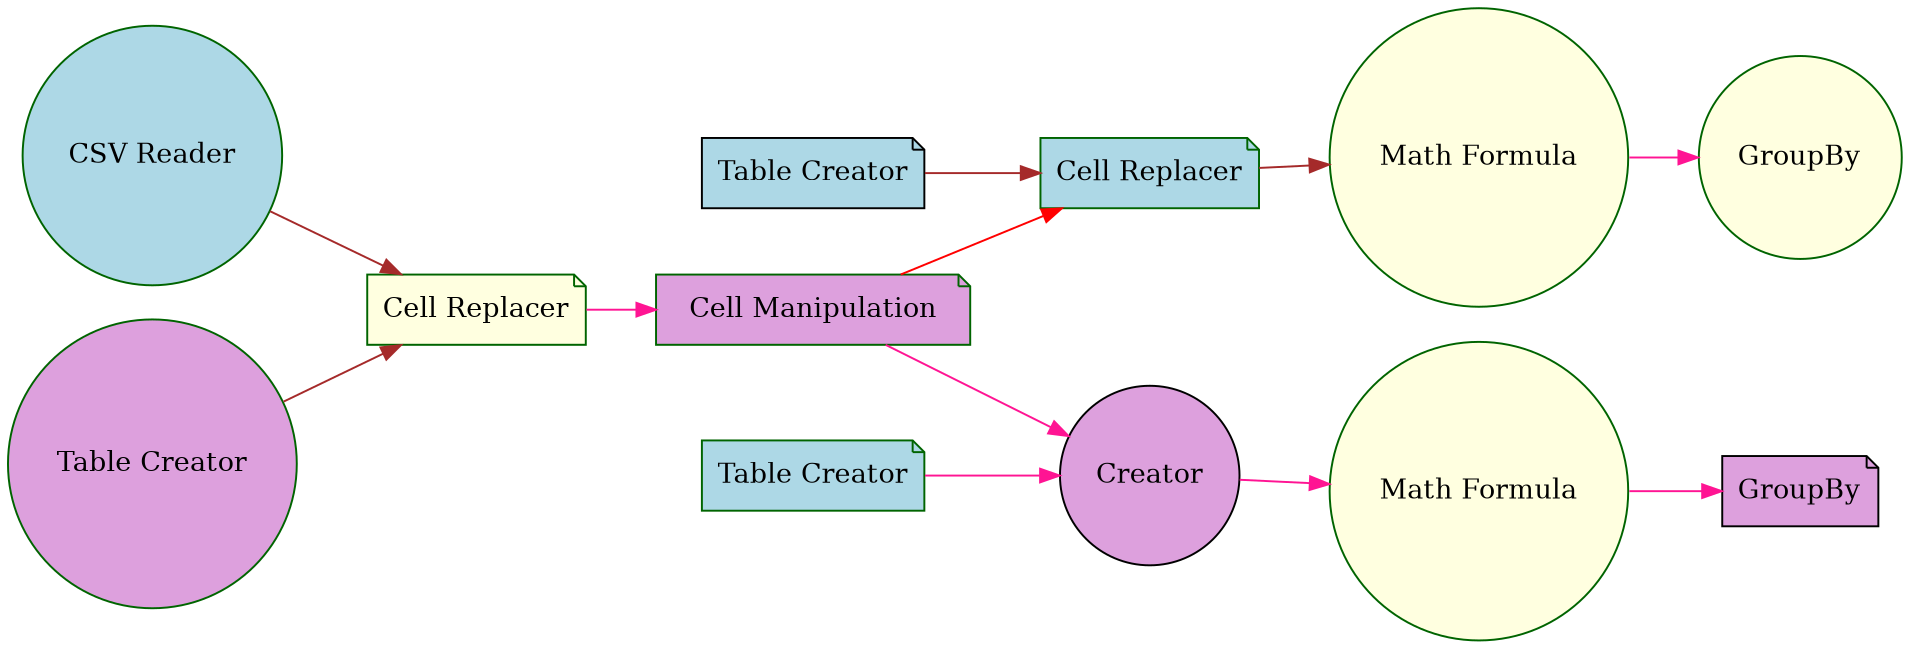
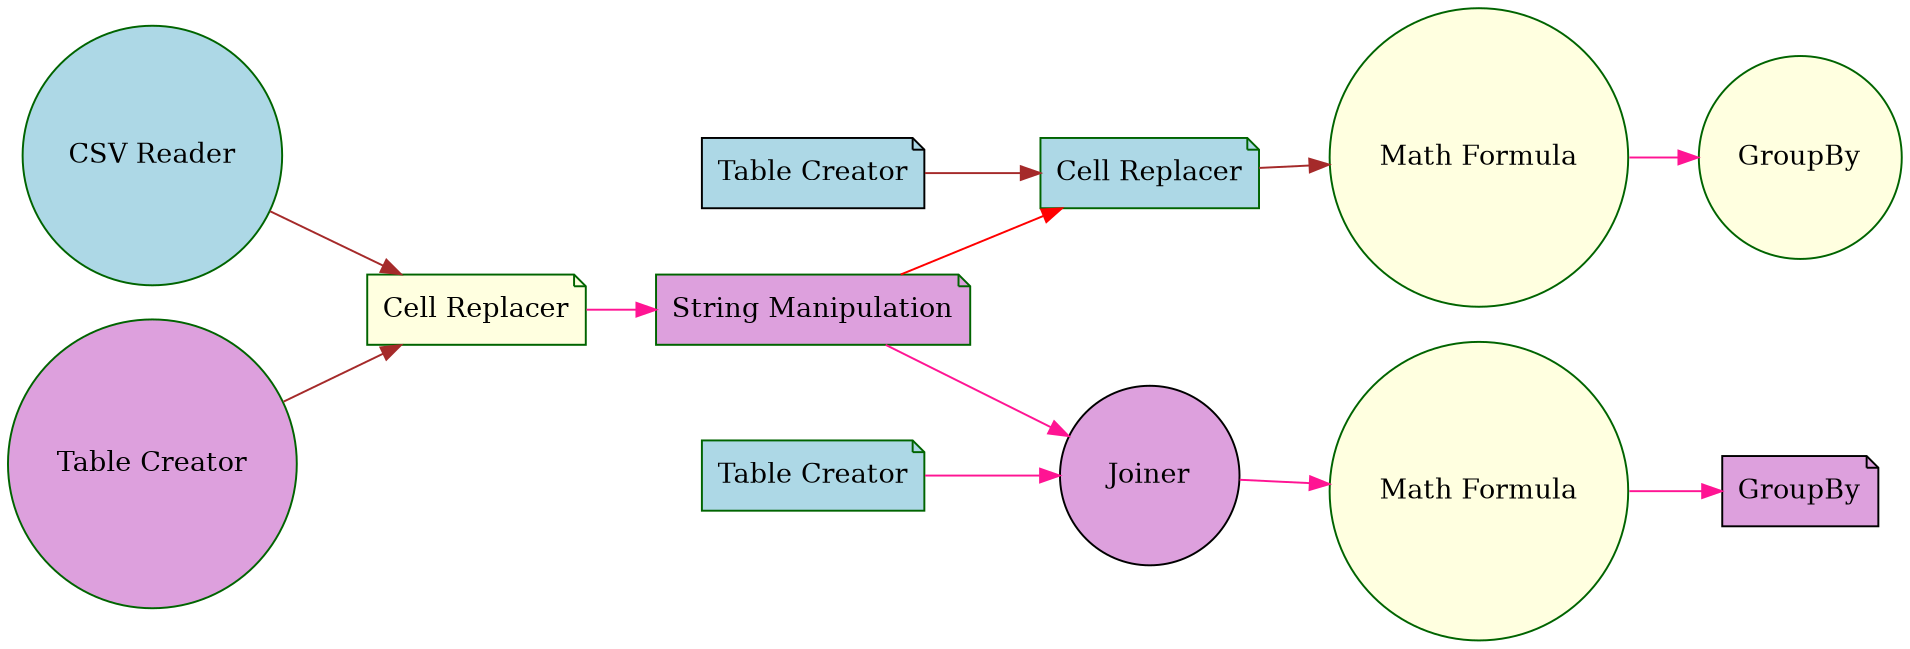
node "Cell Manipulation": label "Cell Manipulation" -> "String Manipulation"
node "Creator": label "Creator" -> "Joiner"
